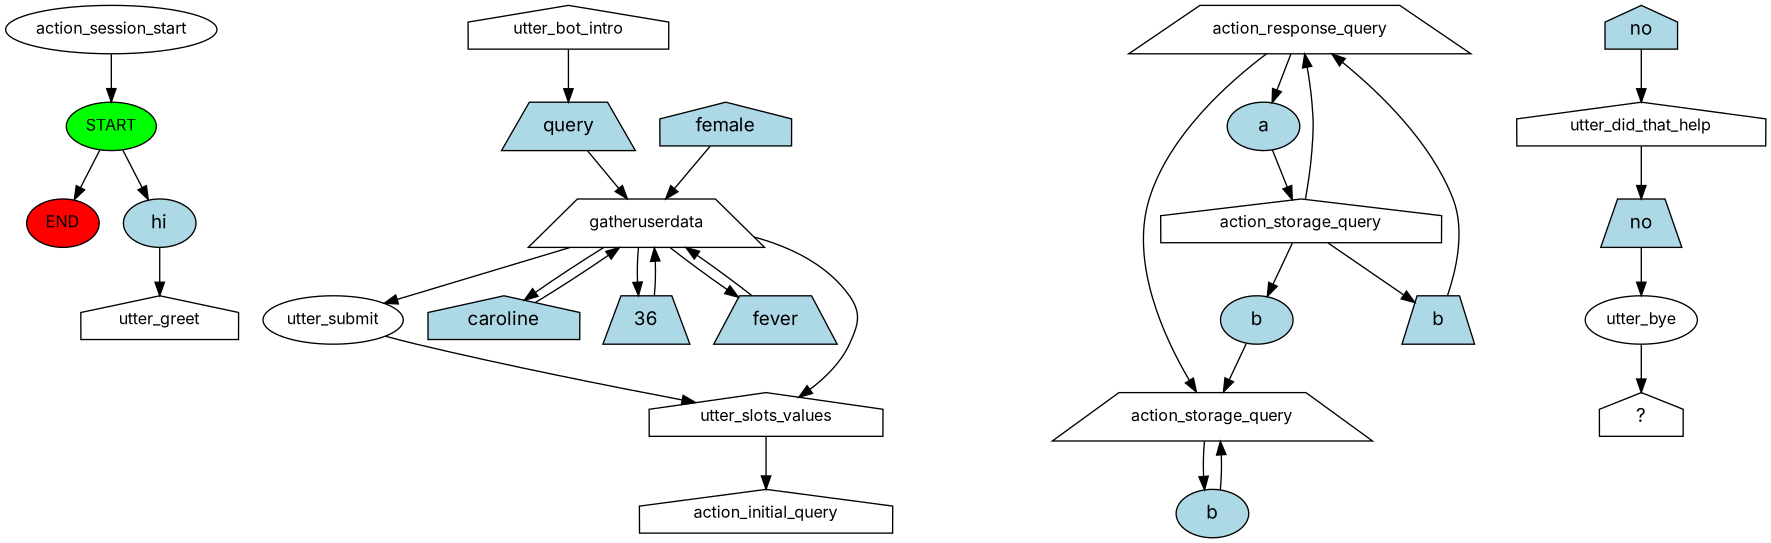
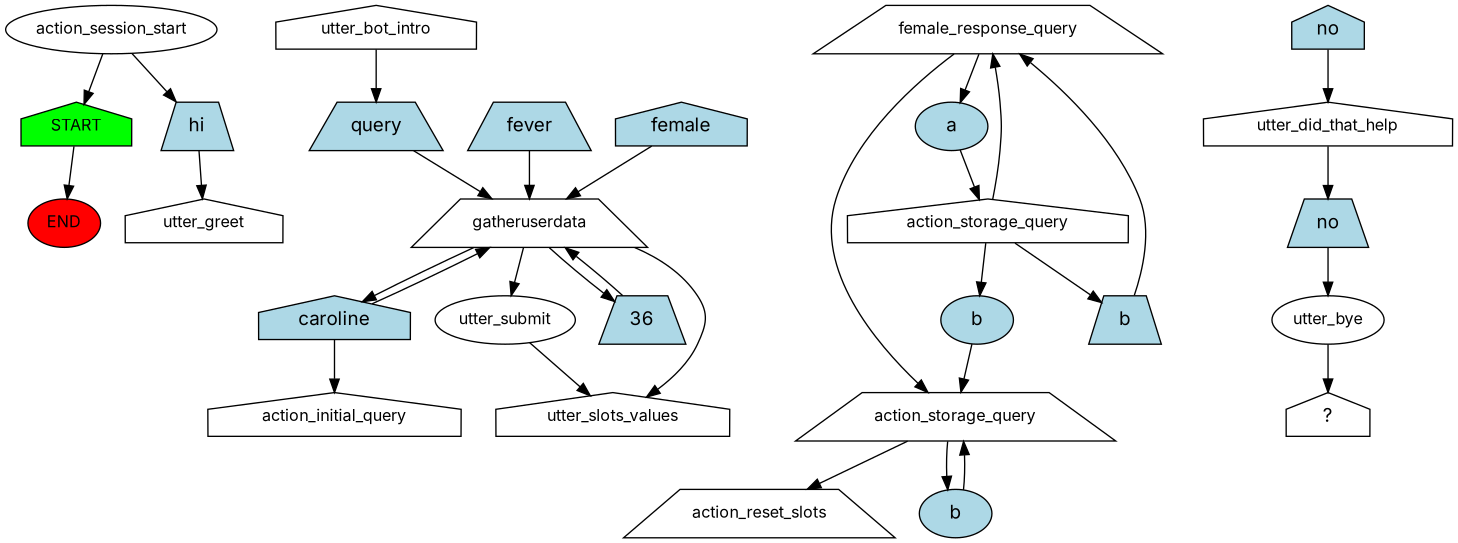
node "action_response_query": label "action_response_query" -> "female_response_query"
node "START": shape ellipse -> house
edge "START" -> "hi": now "action_session_start" -> "hi"
node "hi": shape ellipse -> trapezium
edge "gatheruserdata" -> "fever": removed
edge "utter_slots_values" -> "action_initial_query": now "caroline" -> "action_initial_query"
node "action_reset_slots": added
